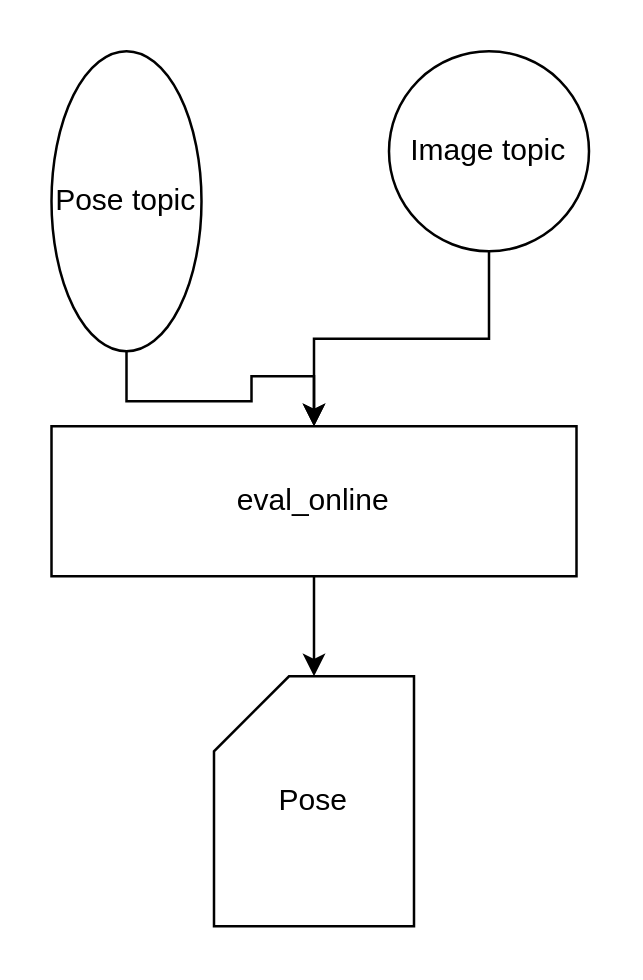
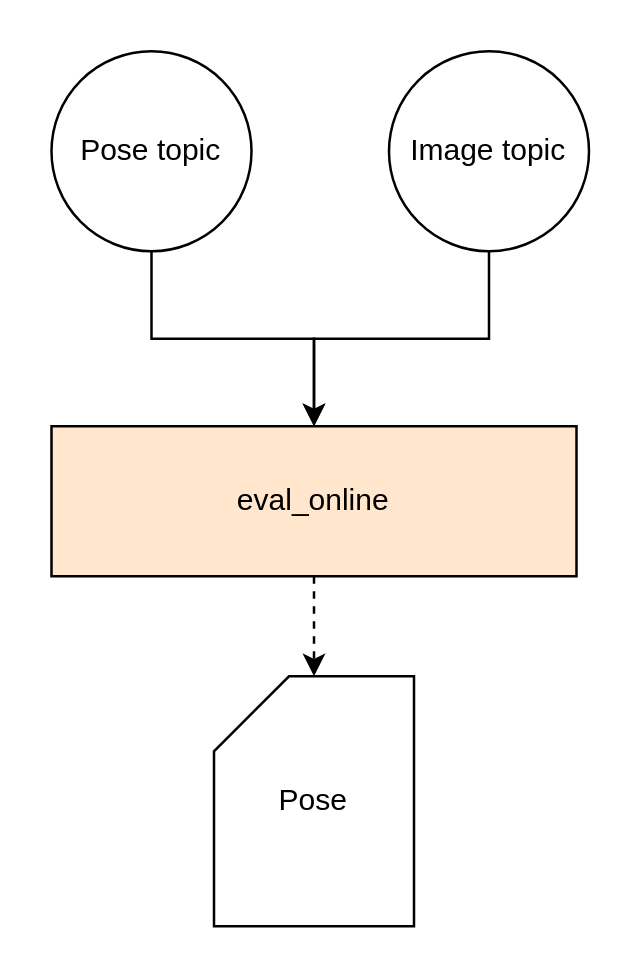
node "Pose topic": size 150x300 -> 200x200
node "eval_online": fillcolor #ffffff -> #ffe6cc
edge "eval_online" -> "Pose": style solid -> dashed
